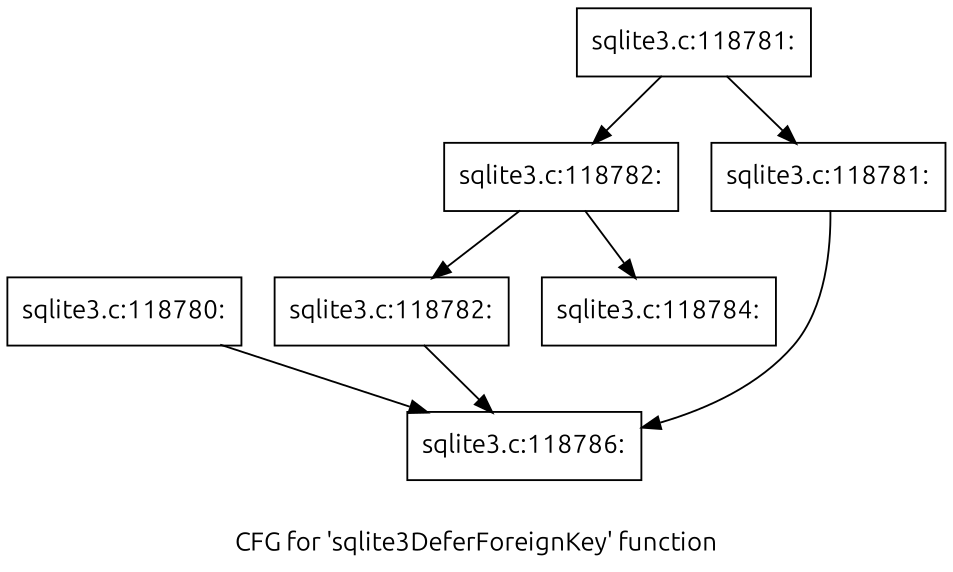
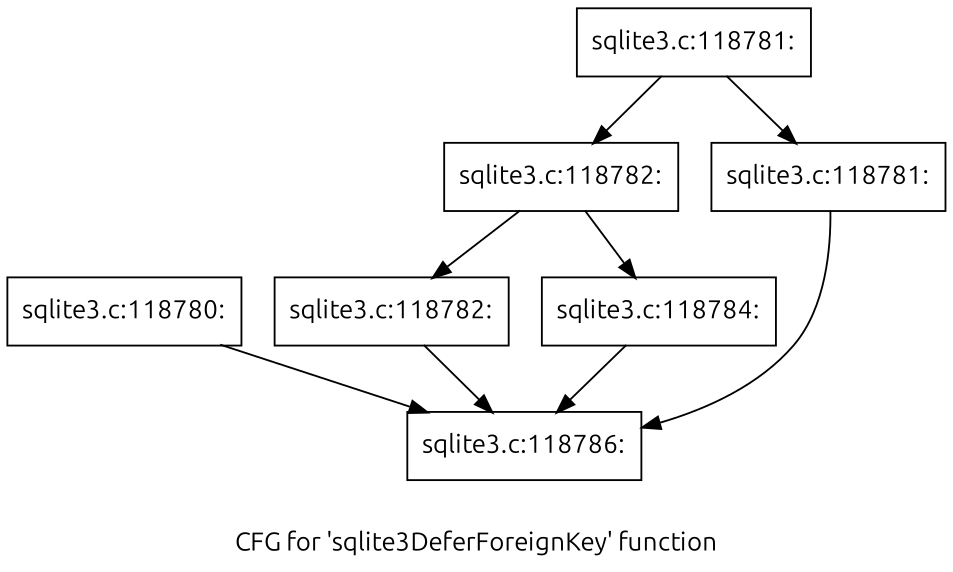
edge "sqlite3.c:118784:" -> "sqlite3.c:118786:": added
